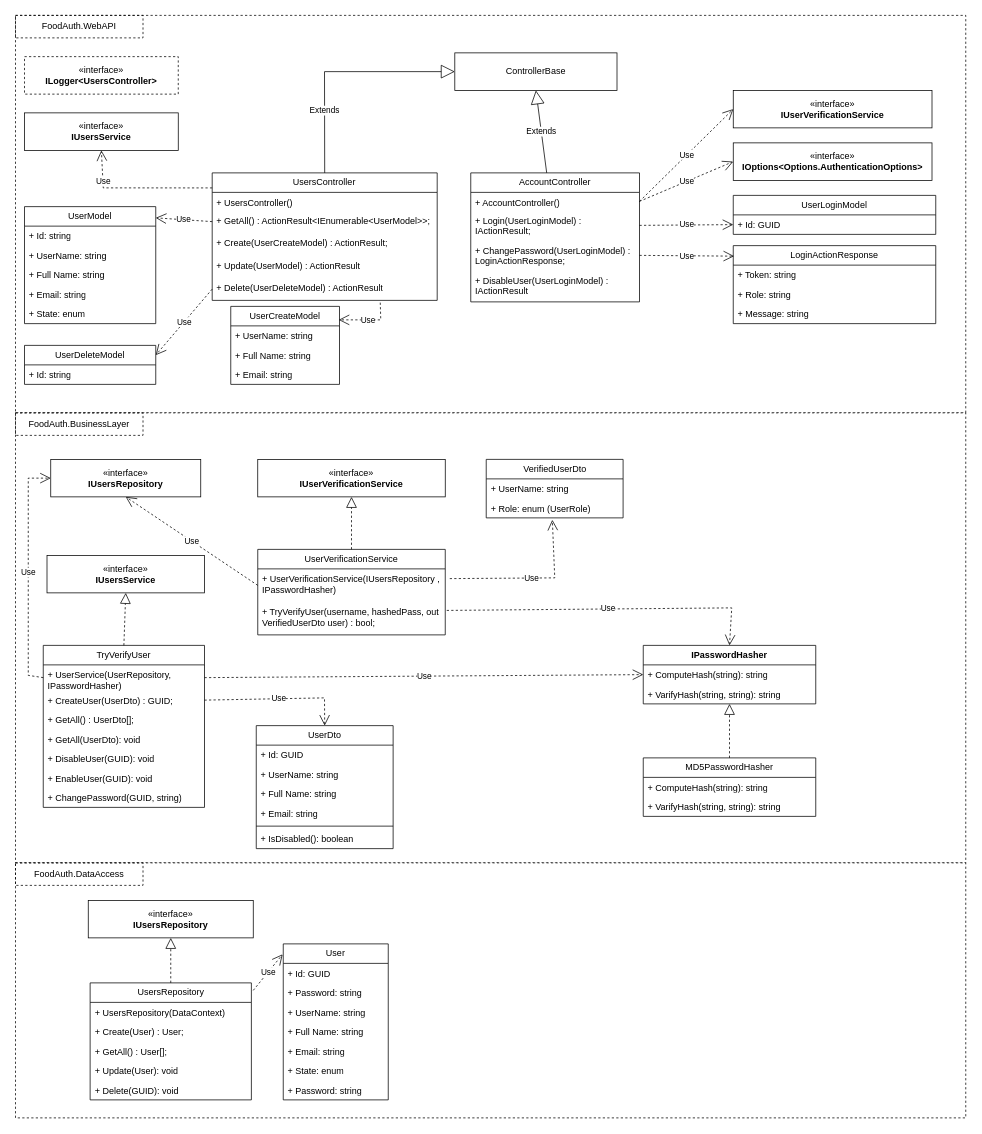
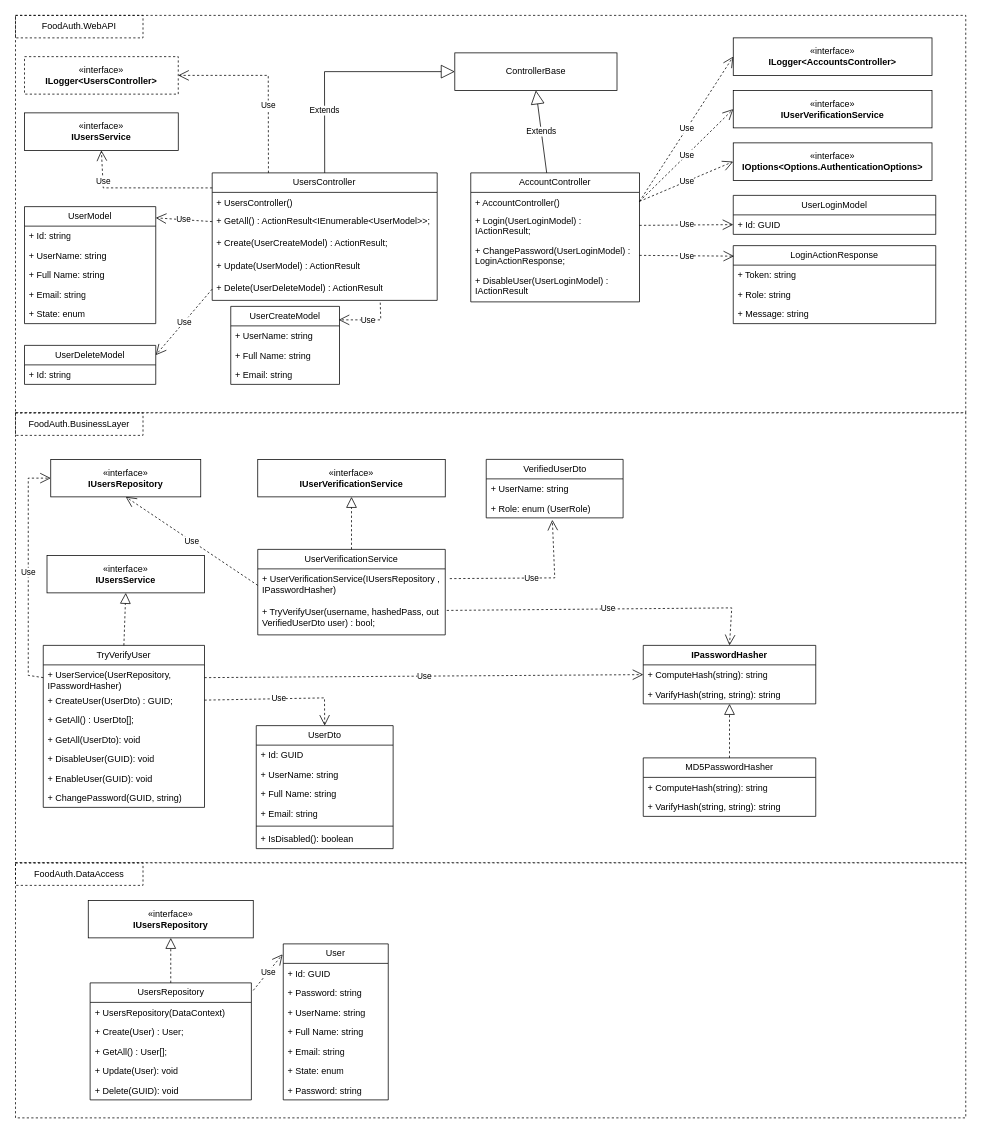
node "«interface» ILogger<AccountsController>": added
edge "UsersController" -> "«interface» ILogger<UsersController>": added, label "Use"
edge "+ AccountController()" -> "«interface» ILogger<AccountsController>": added, label "Use"
